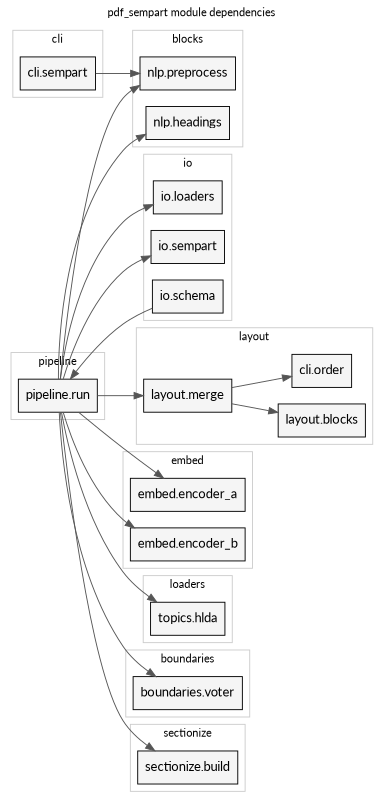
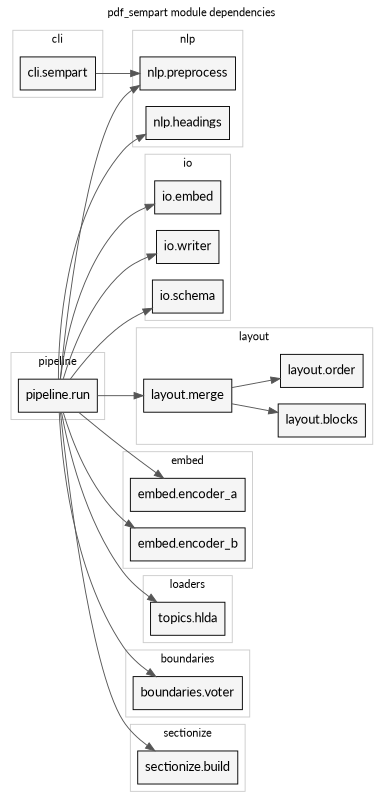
cluster "blocks": label "blocks" -> "nlp"
node "io.loaders": label "io.loaders" -> "io.embed"
node "io.sempart": label "io.sempart" -> "io.writer"
edge "io.schema" -> "pipeline.run": reversed
node "cli.order": label "cli.order" -> "layout.order"
